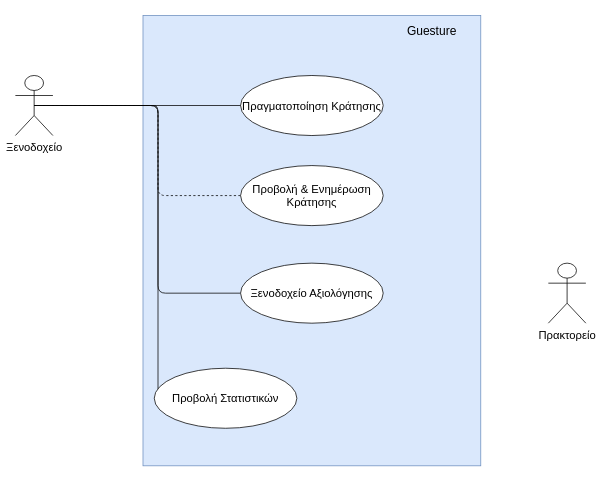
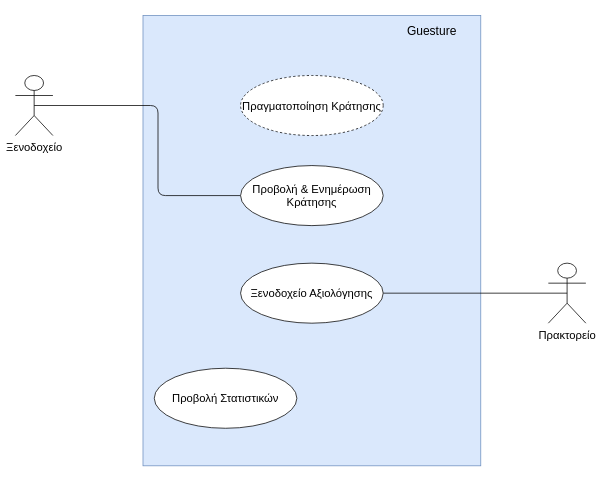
edge "Ξενοδοχείο" -- "Πραγματοποίηση Κράτησης": removed
node "Πραγματοποίηση Κράτησης": style solid -> dashed
edge "Ξενοδοχείο" -- "Προβολή & Ενημέρωση Κράτησης": style dashed -> solid
edge "Ξενοδοχείο" -- "Ξενοδοχείο Αξιολόγησης": removed
edge "Ξενοδοχείο Αξιολόγησης" -- "Πρακτορείο": added
edge "Ξενοδοχείο" -- "Προβολή Στατιστικών": removed
